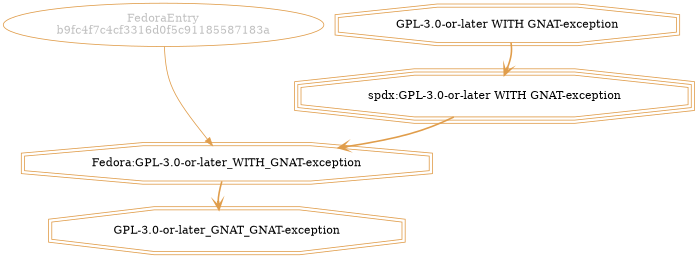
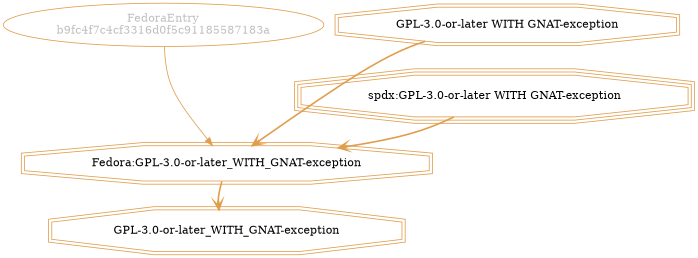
edge "GPL-3.0-or-later WITH GNAT-exception" -> "spdx:GPL-3.0-or-later WITH GNAT-exception": now "GPL-3.0-or-later WITH GNAT-exception" -> "Fedora:GPL-3.0-or-later_WITH_GNAT-exception"
node "GPL-3.0-or-later_GNAT_GNAT-exception": label "GPL-3.0-or-later_GNAT_GNAT-exception" -> "GPL-3.0-or-later_WITH_GNAT-exception"
